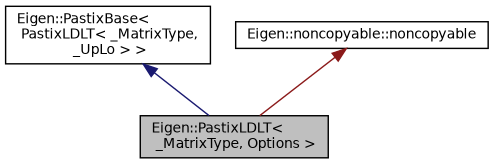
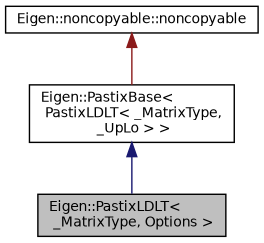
edge "Eigen::PastixLDLT< _MatrixType, Options >" -> "Eigen::noncopyable::noncopyable": now "Eigen::PastixBase< PastixLDLT< _MatrixType, _UpLo > >" -> "Eigen::noncopyable::noncopyable"
